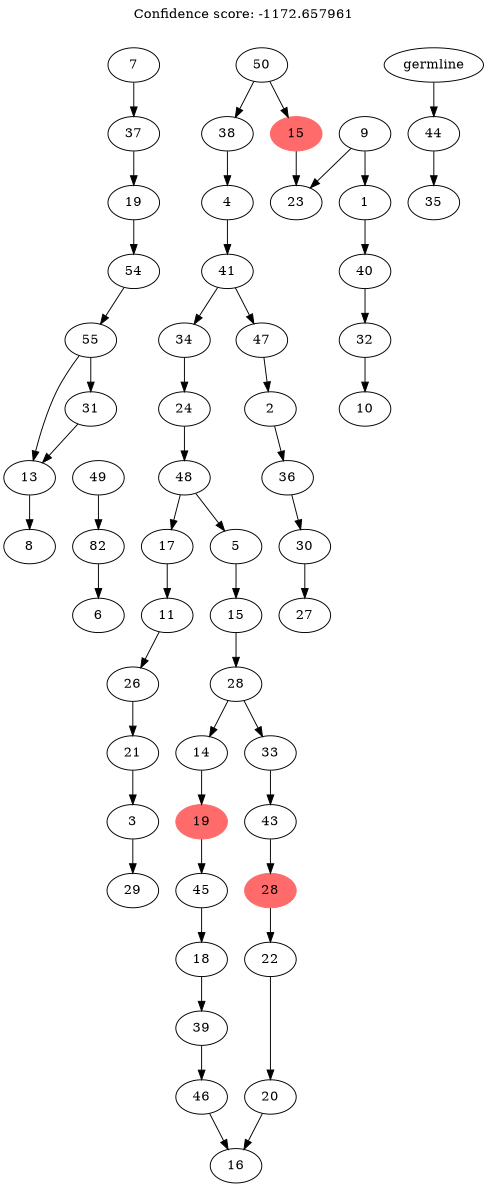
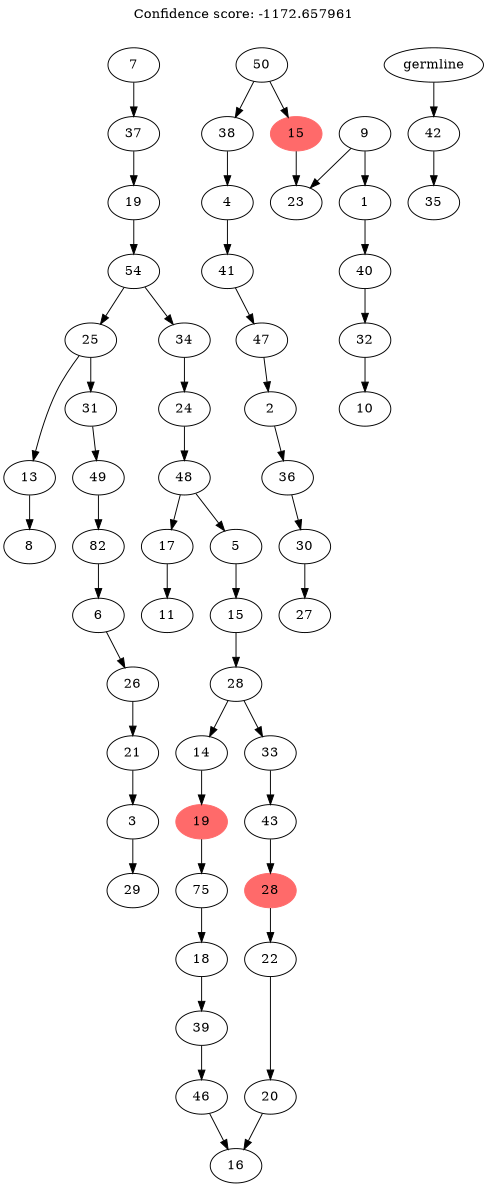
node "44": label "44" -> "42"
edge "41" -> "34": now "54" -> "34"
node "55": label "55" -> "25"
edge "31" -> "13": now "31" -> "49"
edge "11" -> "26": now "6" -> "26"
node "45": label "45" -> "75"
